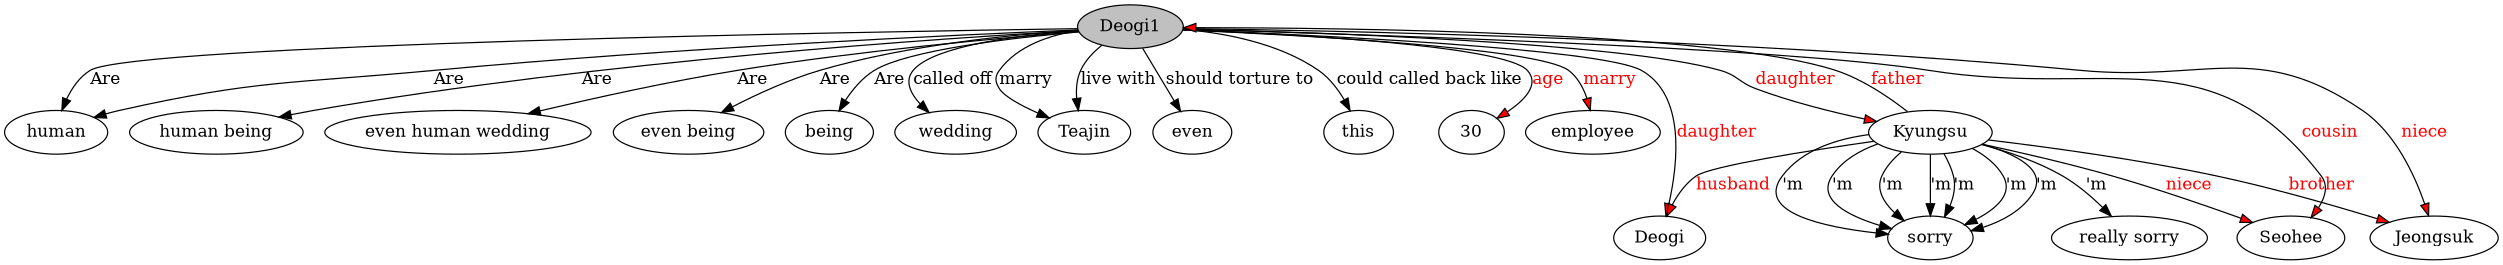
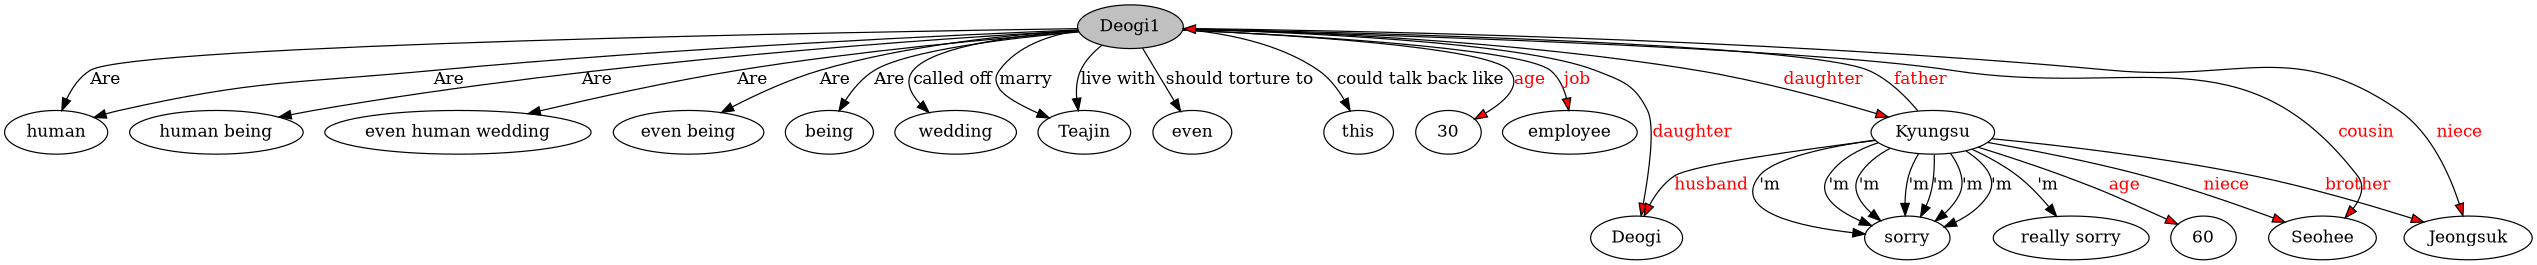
edge "Deogi1" -> "this": label "could called back like" -> "could talk back like"
edge "Deogi1" -> "employee": label "marry" -> "job"
node "60": added
